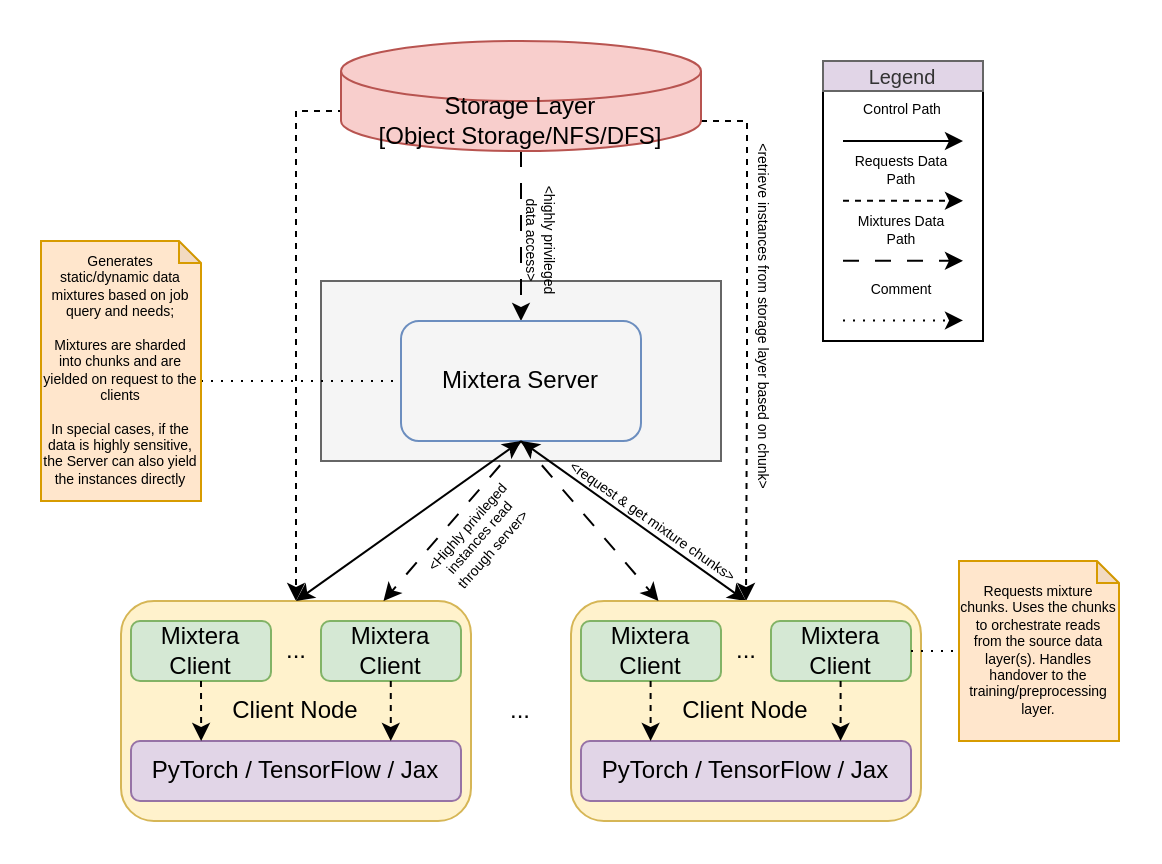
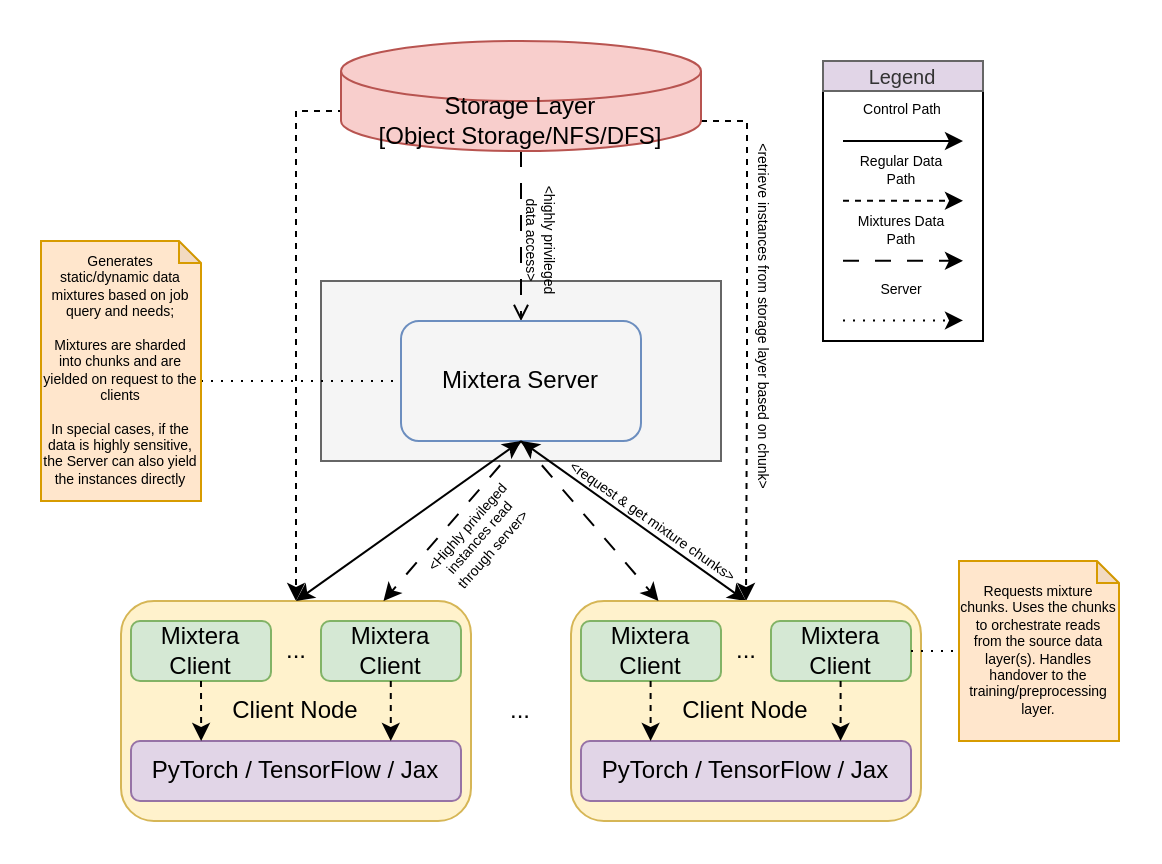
node "Requests Data Path": label "Requests Data Path" -> "Regular Data Path"
node "Comment": label "Comment" -> "Server"
edge "Storage Layer [Object Storage/NFS/DFS]" -> "Mixtera Server": arrowhead classic -> open
